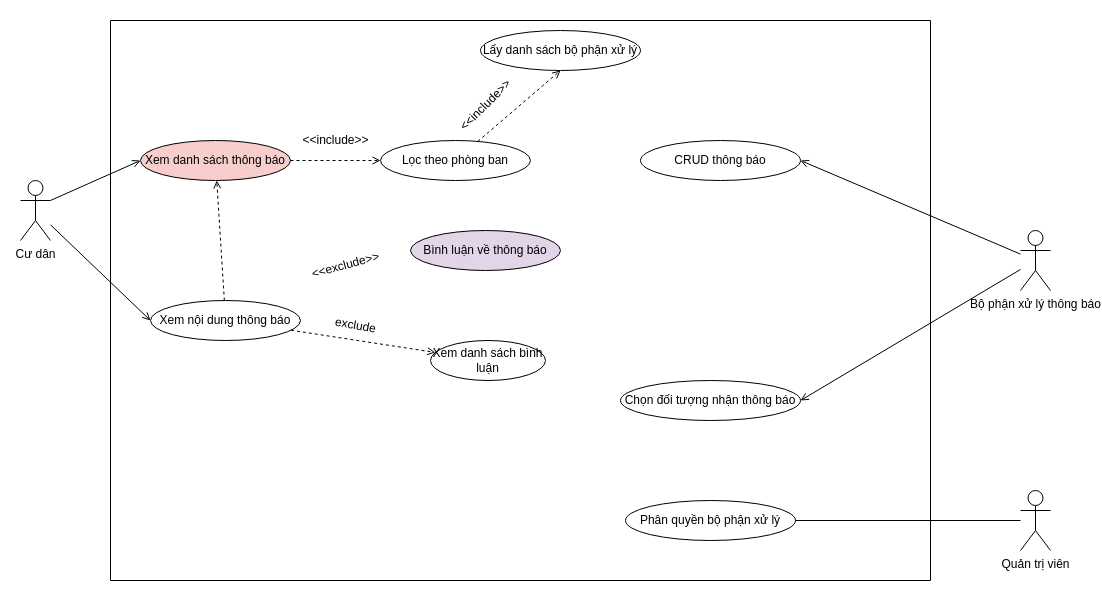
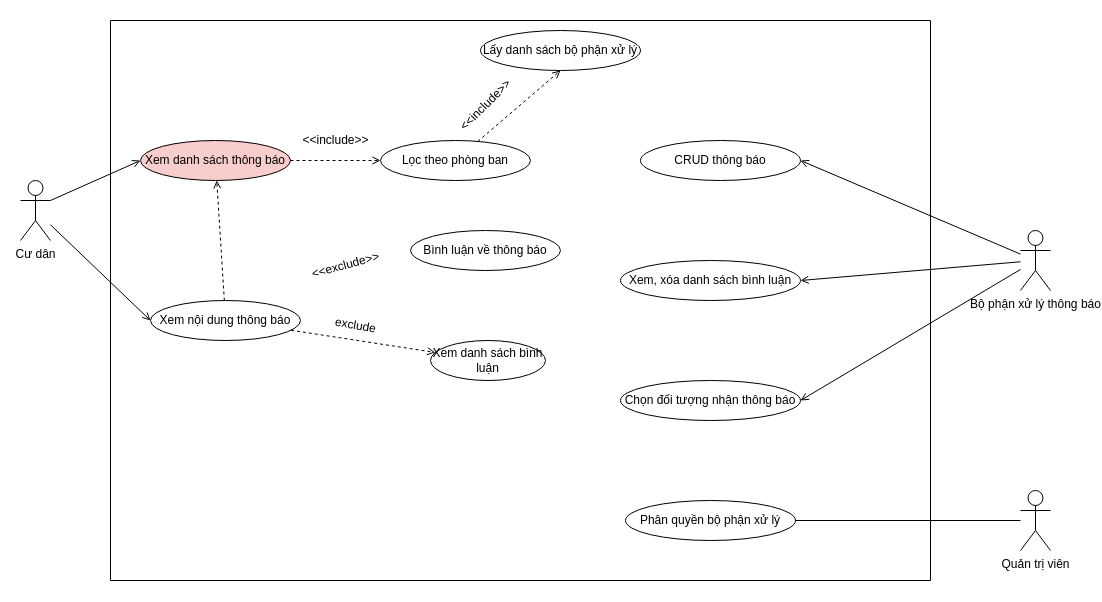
node "Bình luận về thông báo": fillcolor #e1d5e7 -> #ffffff
edge "Bộ phận xử lý thông báo" -> "Xem, xóa danh sách bình luận": added
node "Xem, xóa danh sách bình luận": added
